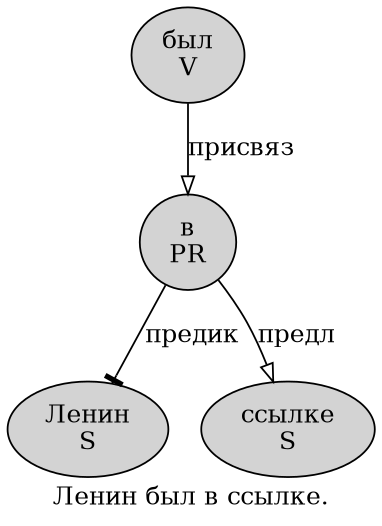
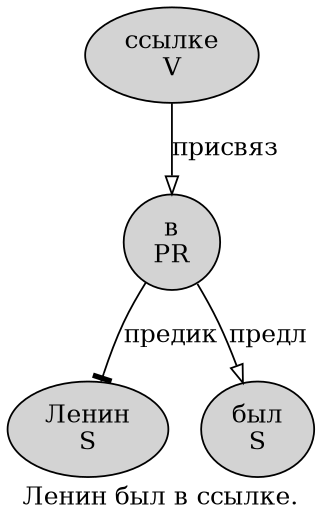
node "был V": label "был V" -> "ссылке V"
node "ссылке S": label "ссылке S" -> "был S"
